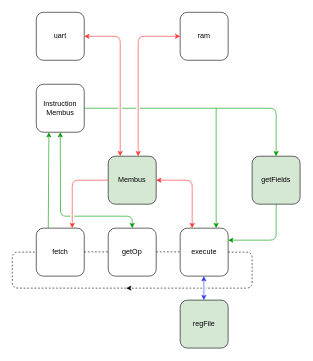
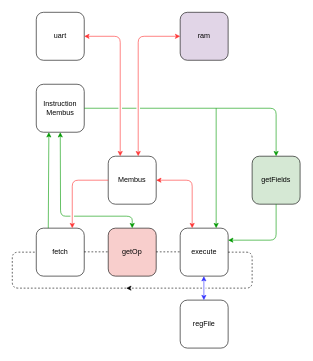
node "ram": fillcolor #ffffff -> #e1d5e7
node "Membus": fillcolor #d5e8d4 -> #ffffff
node "getOp": fillcolor #ffffff -> #f8cecc
node "regFile": fillcolor #d5e8d4 -> #ffffff
